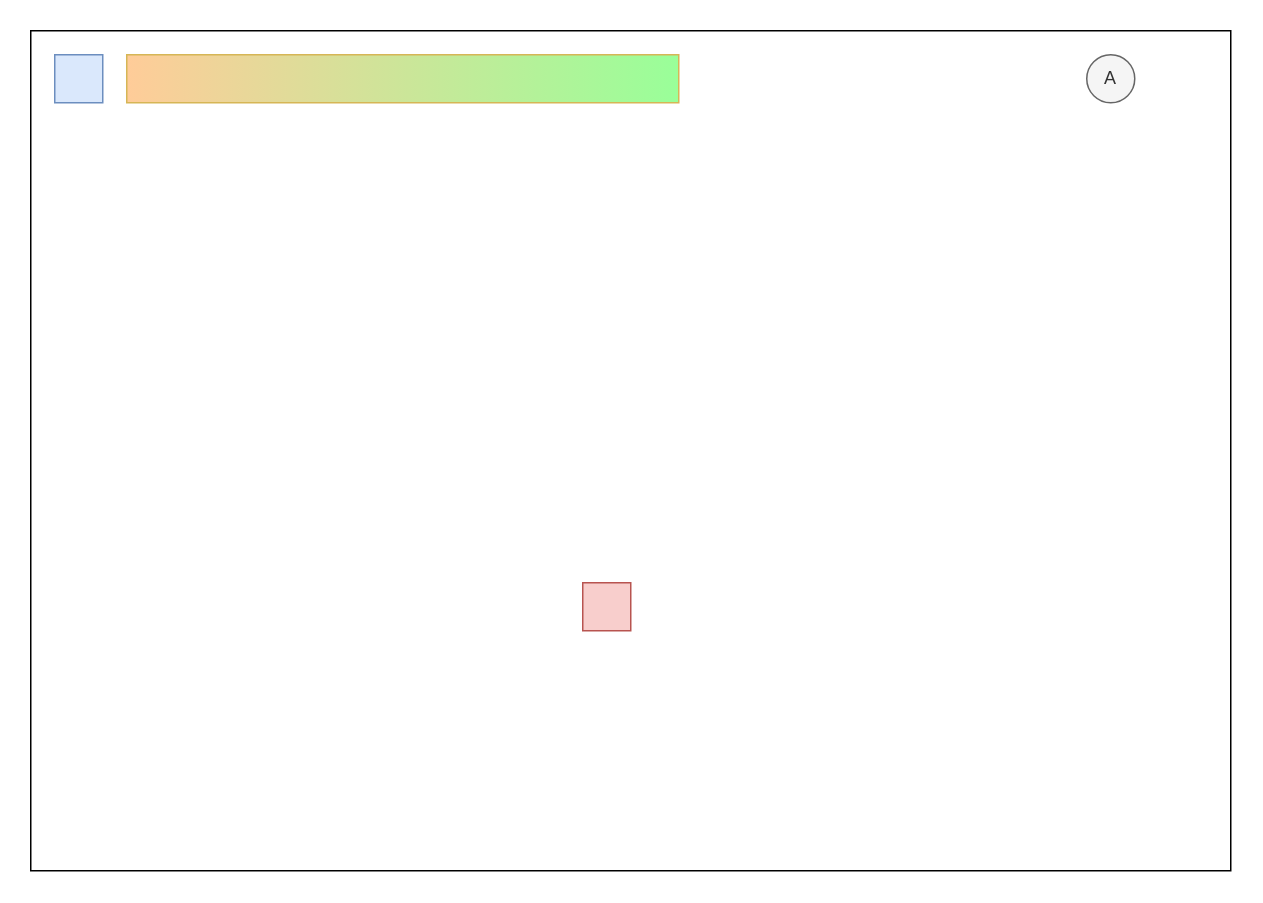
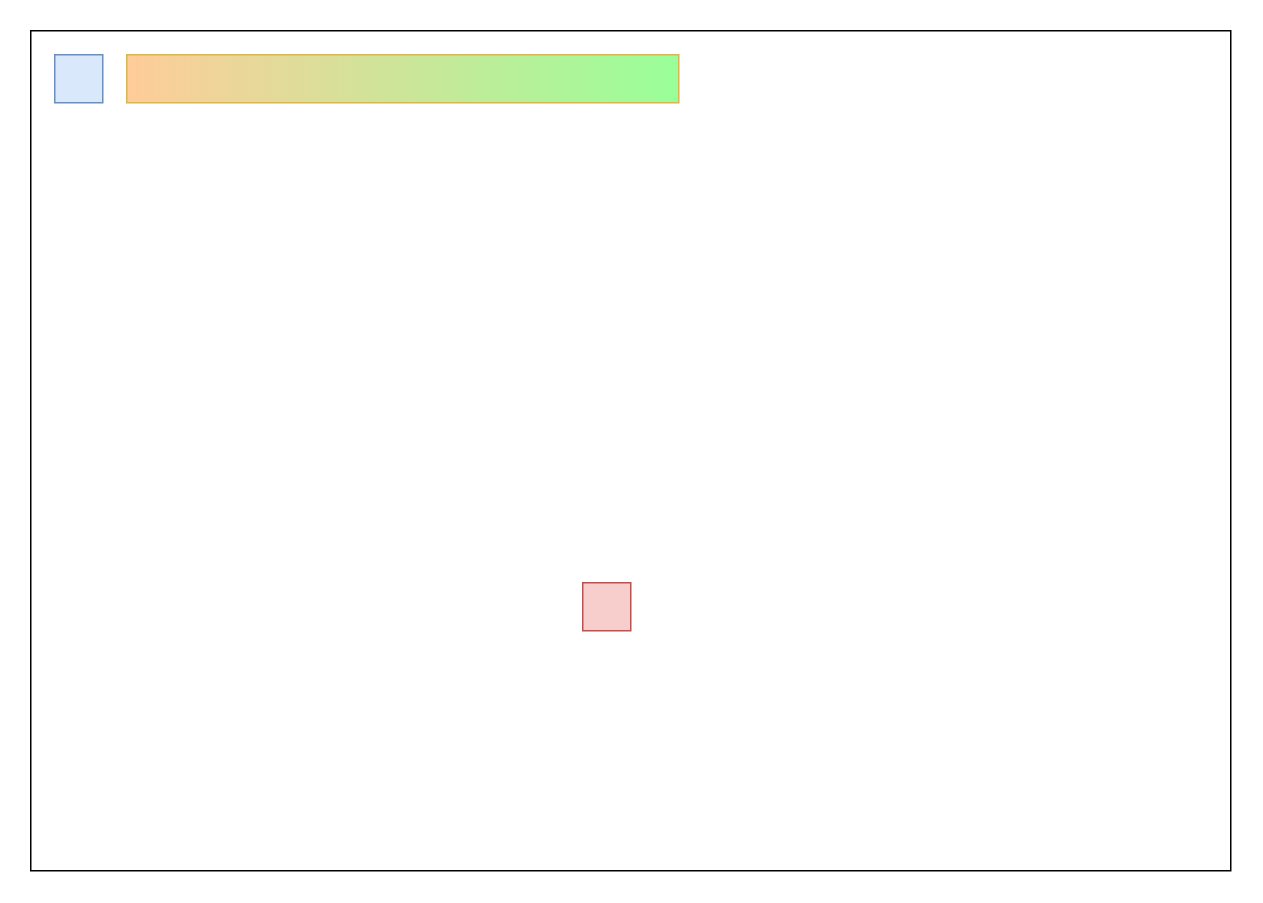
node "A": removed
